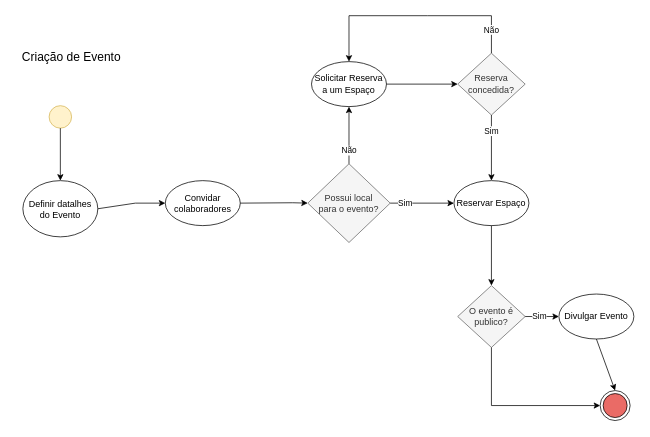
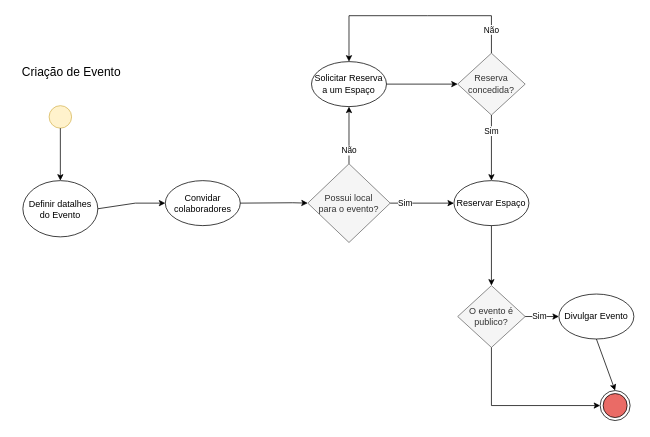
node "Criação de Evento": moved (72, 57) -> (72, 72)
